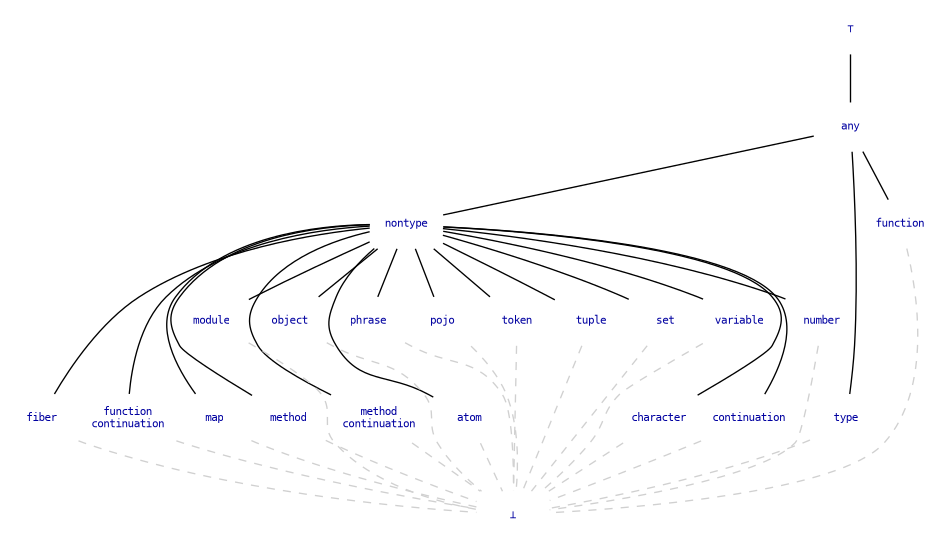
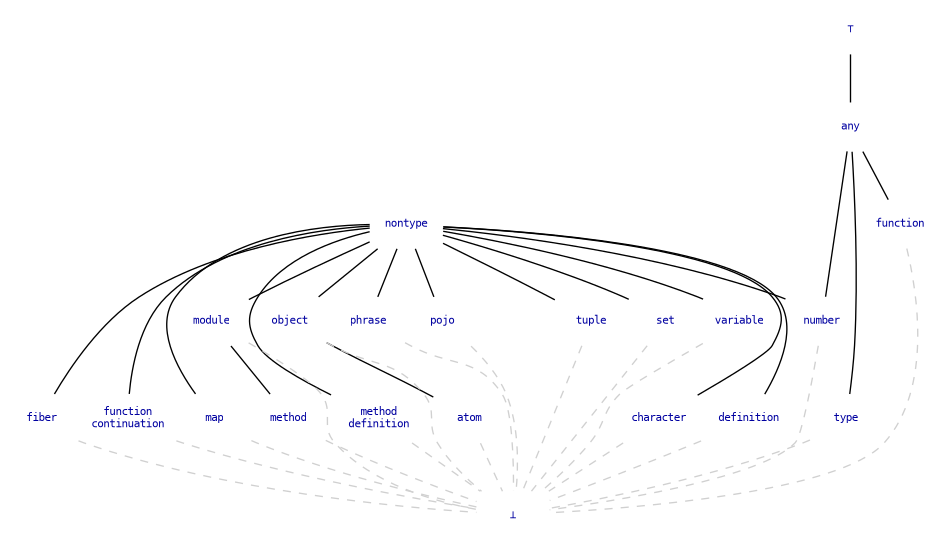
edge "any" -- "nontype": now "any" -- "number"
node "token": removed
edge "nontype" -- "atom": now "object" -- "atom"
edge "nontype" -- "method": now "module" -- "method"
node "method continuation": label "method continuation" -> "method definition"
node "continuation": label "continuation" -> "definition"
